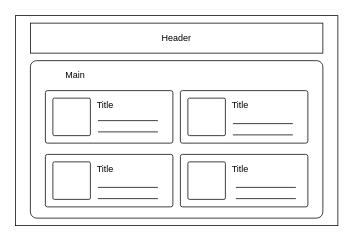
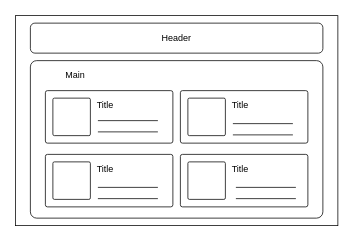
node "Header": shape rectangle -> rounded rectangle
